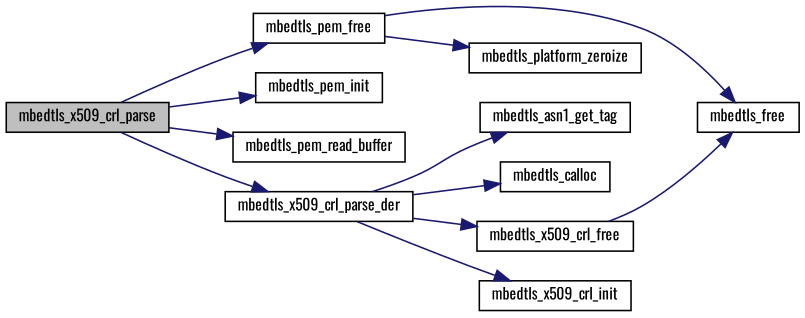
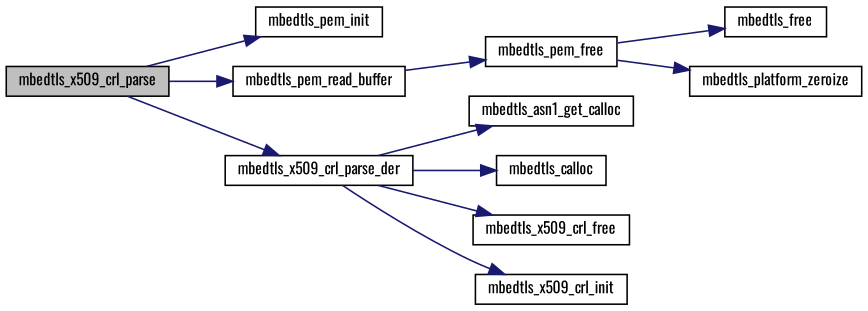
edge "mbedtls_x509_crl_parse" -> "mbedtls_pem_free": now "mbedtls_pem_read_buffer" -> "mbedtls_pem_free"
node "mbedtls_asn1_get_tag": label "mbedtls_asn1_get_tag" -> "mbedtls_asn1_get_calloc"
edge "mbedtls_x509_crl_free" -> "mbedtls_free": removed
